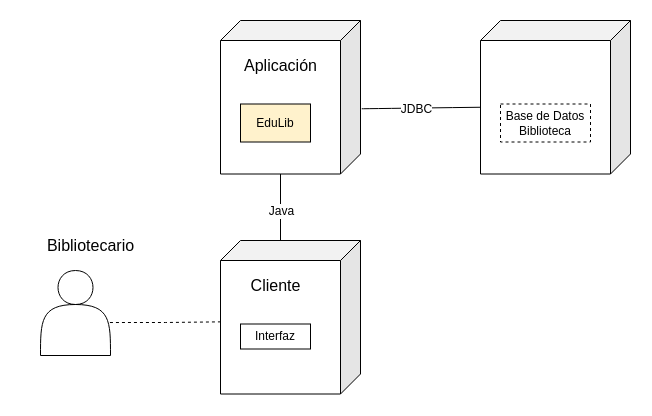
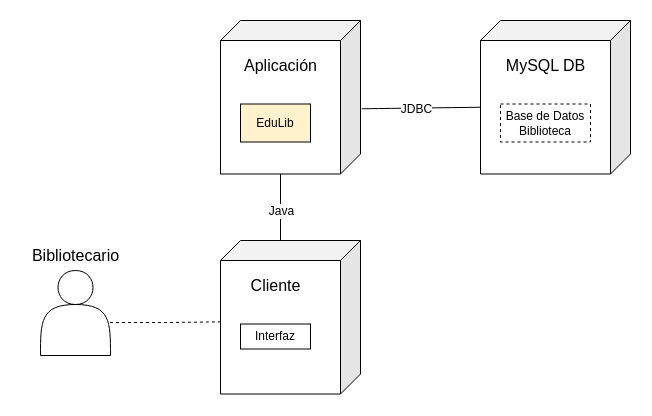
node "MySQL DB": added
node "Bibliotecario": moved (91, 246) -> (76, 256)
